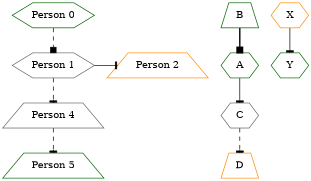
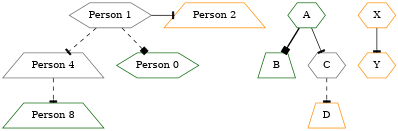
edge "Person 0" -> "Person 1": reversed
edge "B" -> "A": reversed
node "Y": color darkgreen -> darkorange
node "Person 5": label "Person 5" -> "Person 8"
